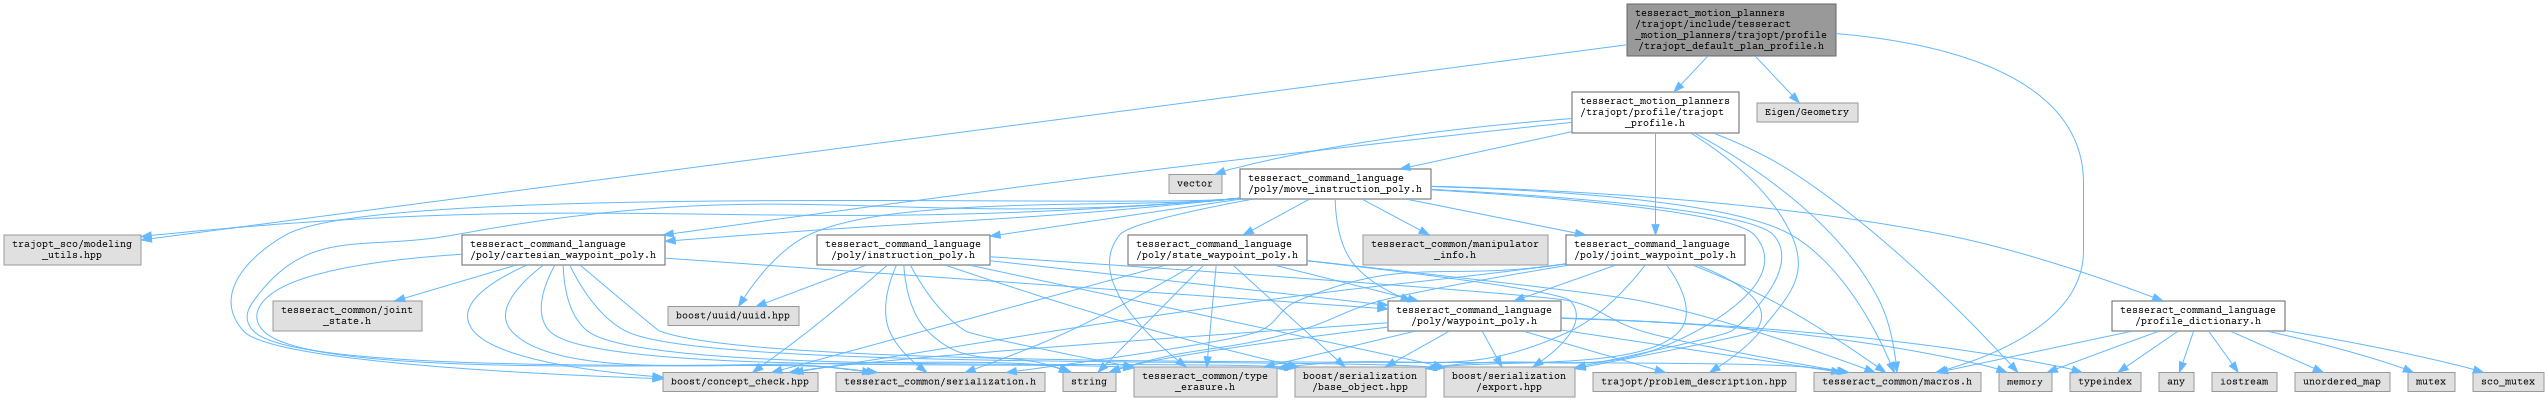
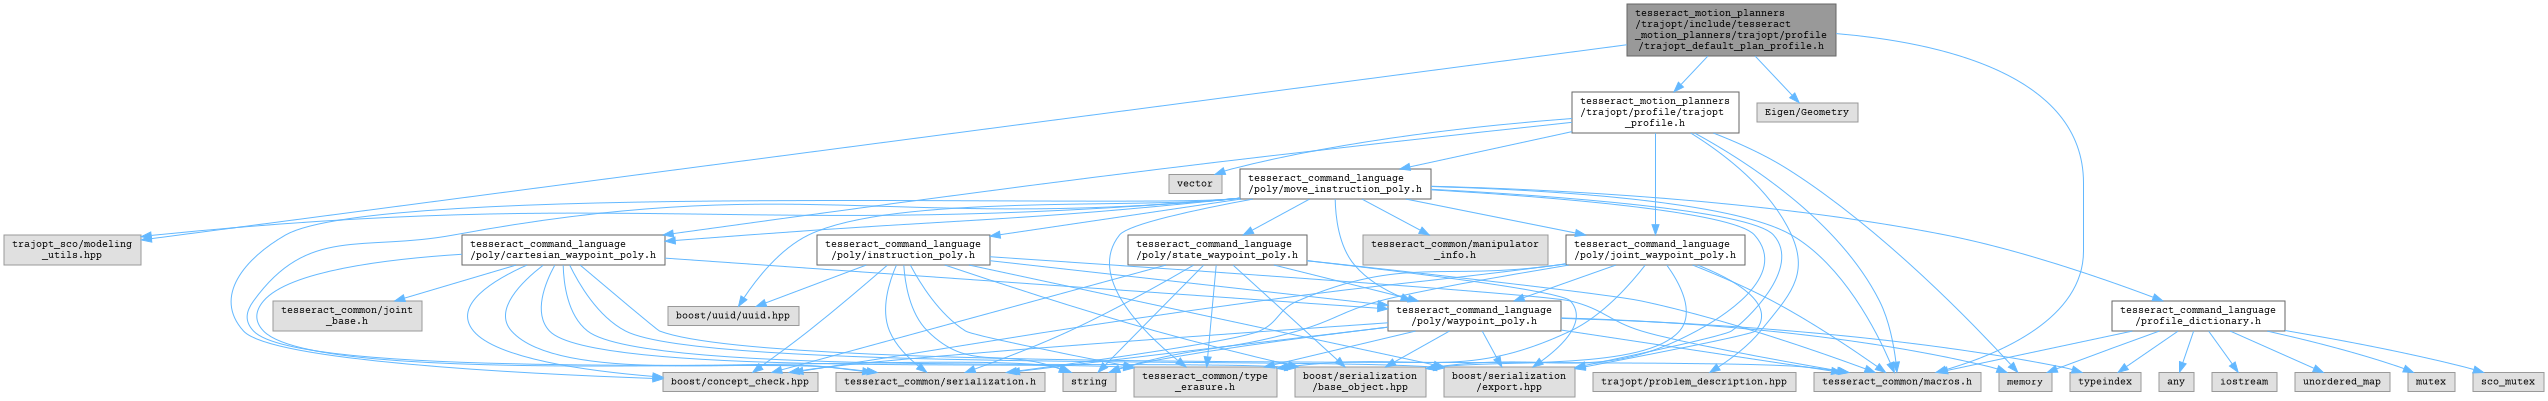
node "tesseract_common/joint _state.h": label "tesseract_common/joint _state.h" -> "tesseract_common/joint _base.h"
edge "tesseract_command_language /poly/waypoint_poly.h" -> "trajopt/problem_description.hpp": now "tesseract_command_language /poly/waypoint_poly.h" -> "tesseract_common/serialization.h"
